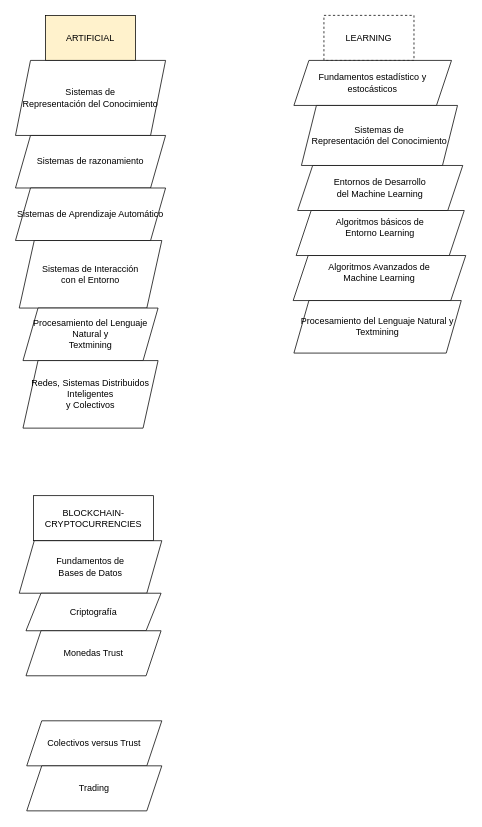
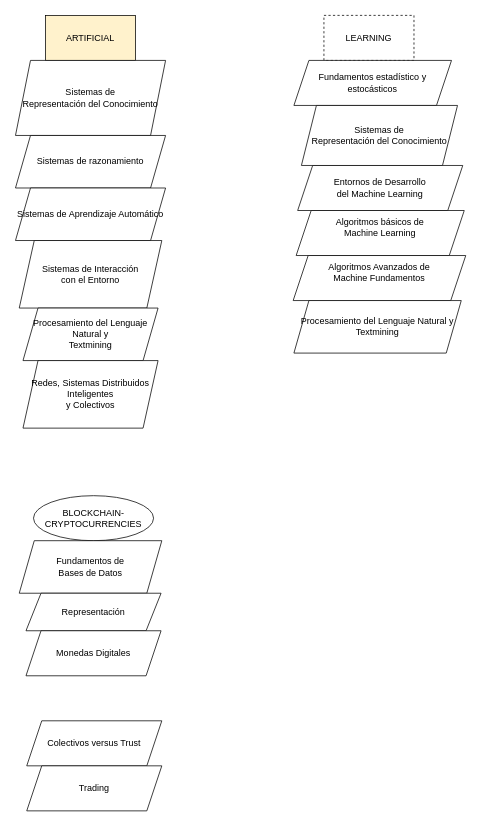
node "Algoritmos básicos de Entorno Learning": label "Algoritmos básicos de Entorno Learning" -> "Algoritmos básicos de Machine Learning"
node "Algoritmos Avanzados de Machine Learning": label "Algoritmos Avanzados de Machine Learning" -> "Algoritmos Avanzados de Machine Fundamentos"
node "BLOCKCHAIN-CRYPTOCURRENCIES": shape rectangle -> ellipse
node "Criptografía": label "Criptografía" -> "Representación"
node "Monedas Trust": label "Monedas Trust" -> "Monedas Digitales"
